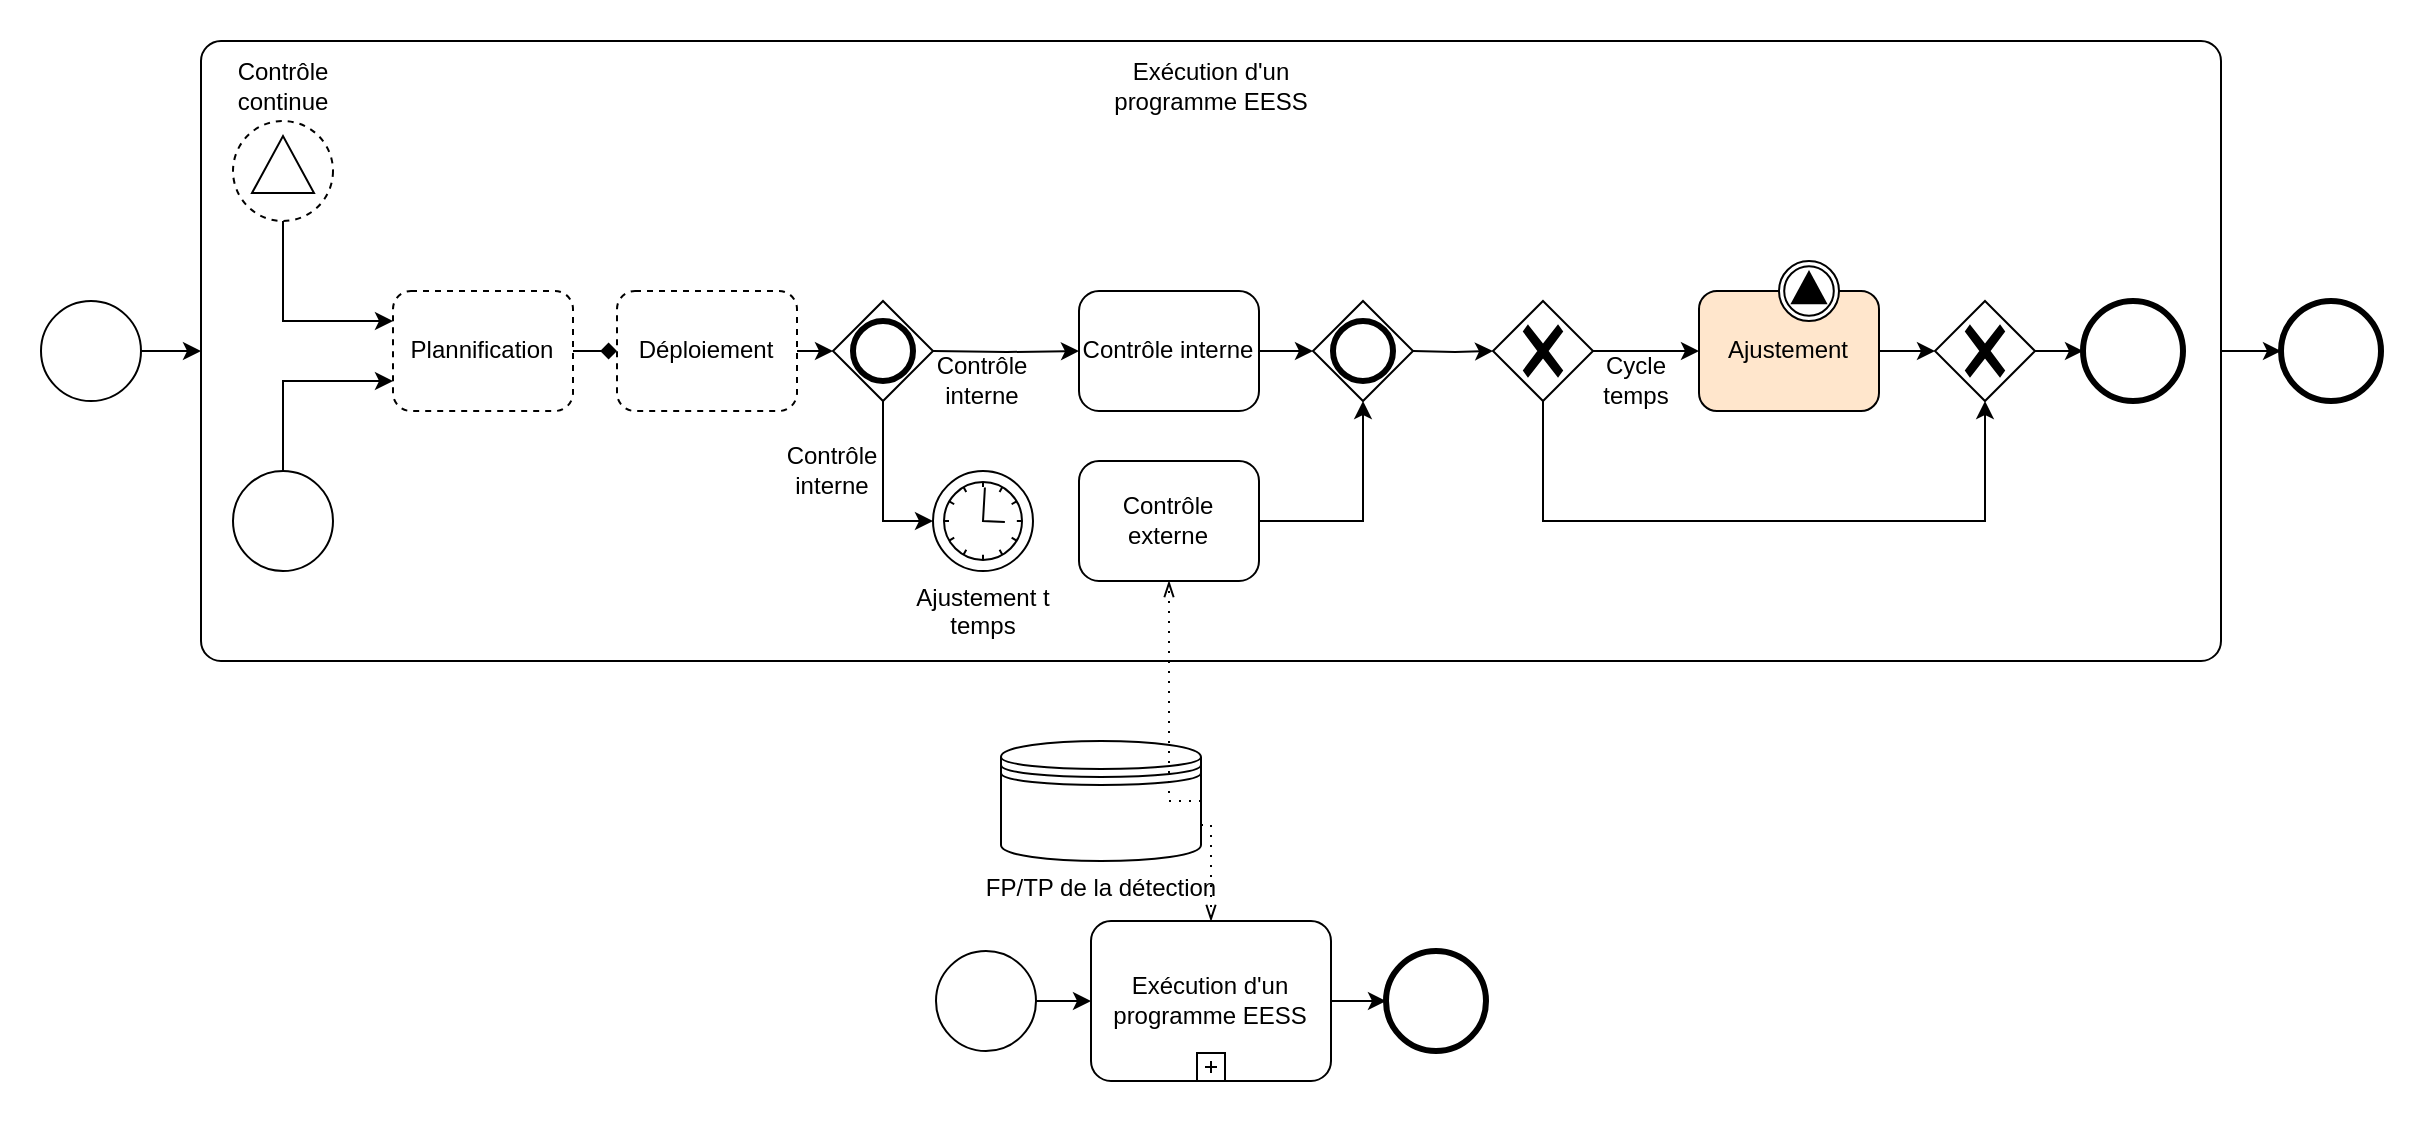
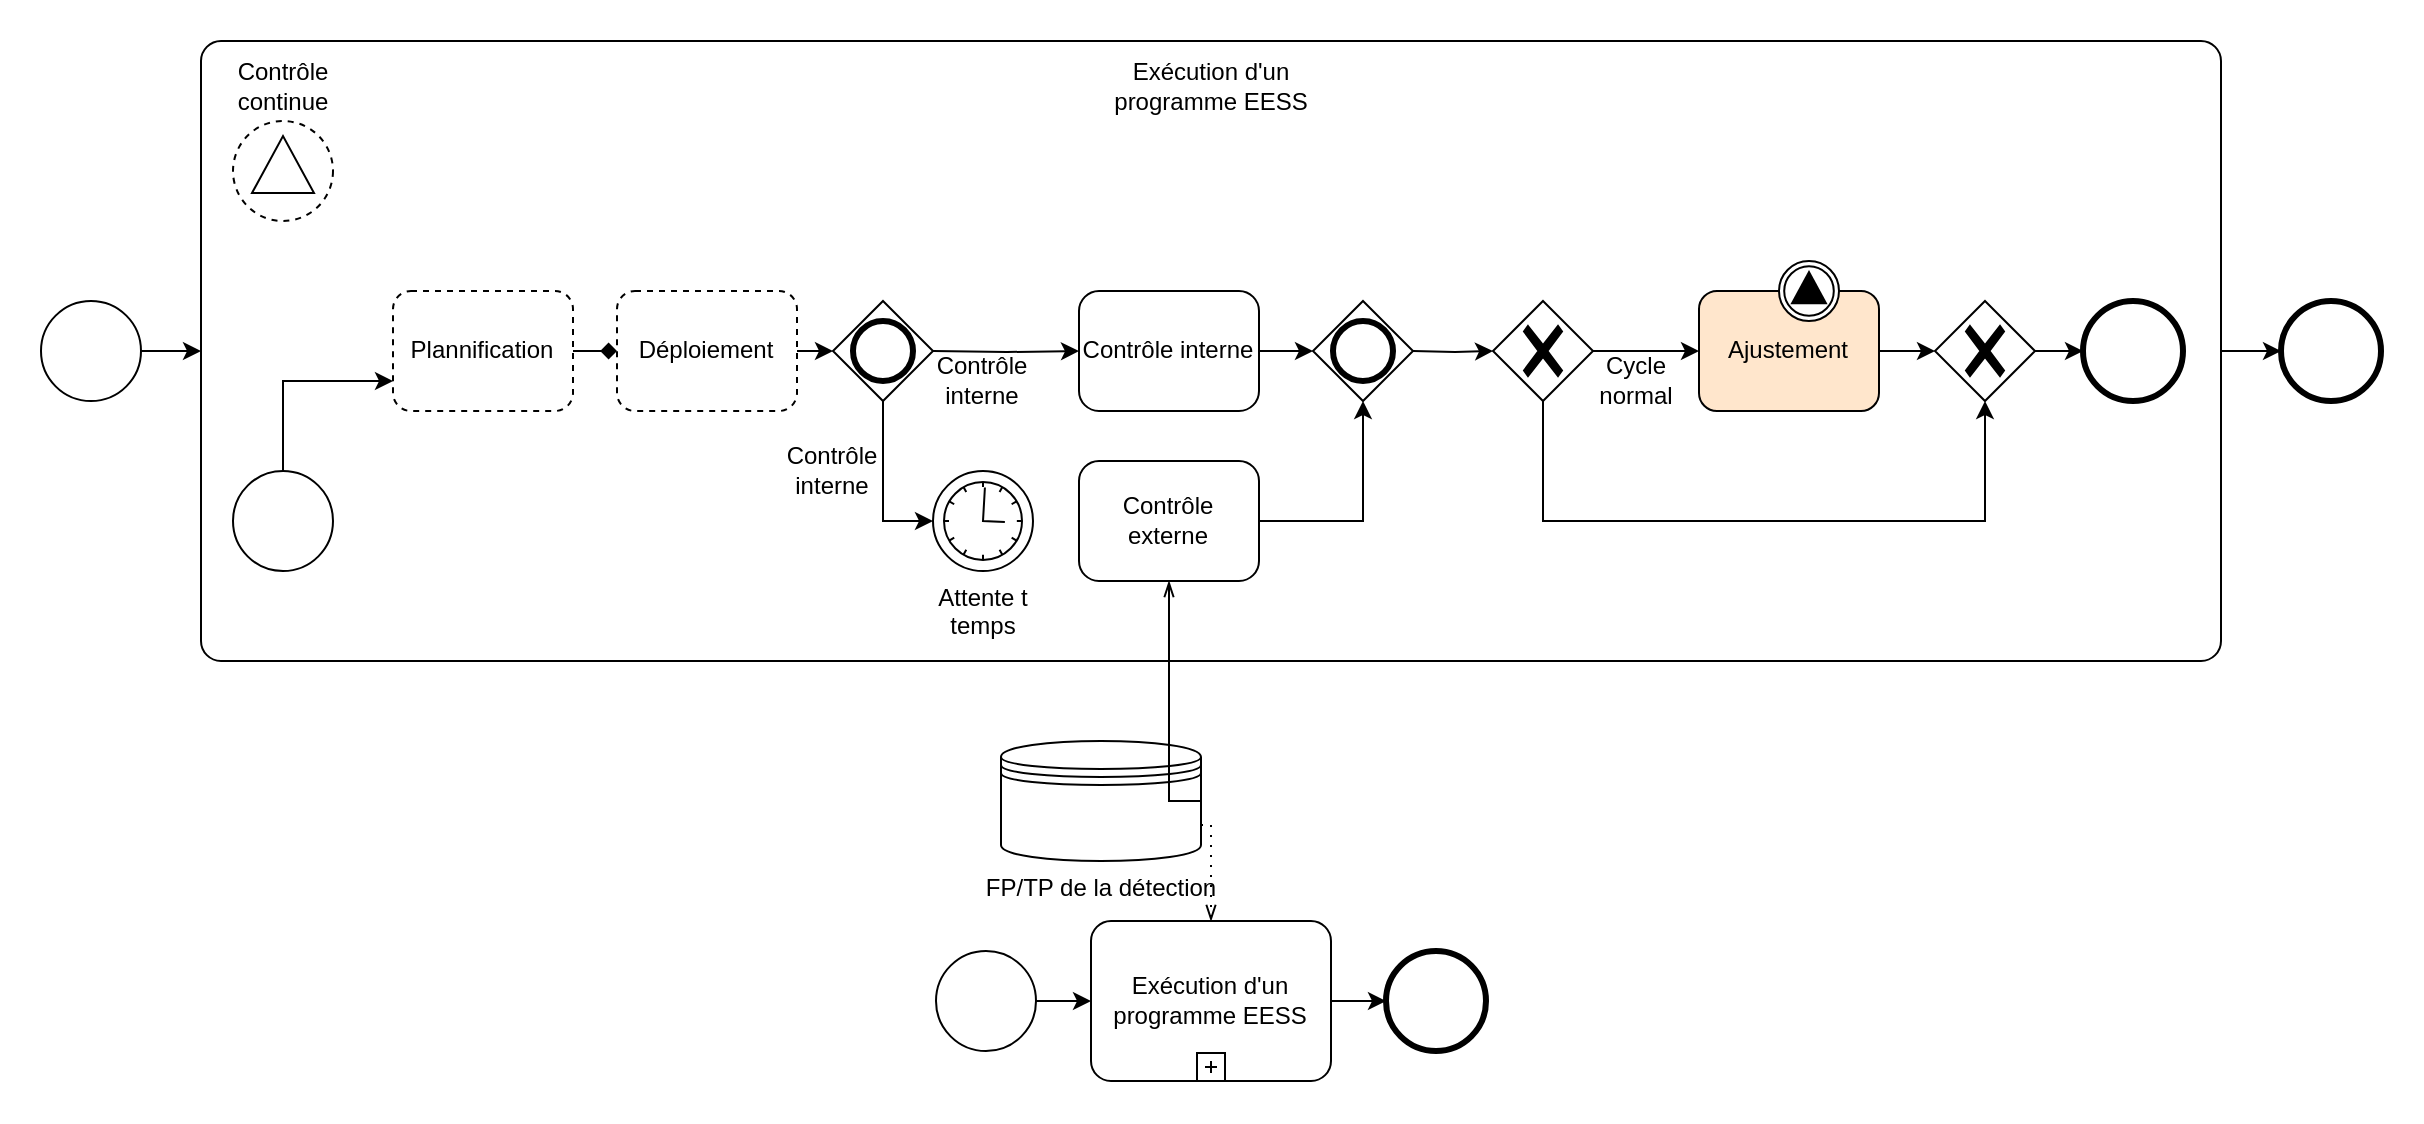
edge "Contrôle continue" -> "Plannification": removed
node "Cycle temps": label "Cycle temps" -> "Cycle normal"
node "Ajustement t temps": label "Ajustement t temps" -> "Attente t temps"
edge "FP/TP de la détection" -> "Contrôle externe": style dashed -> solid
